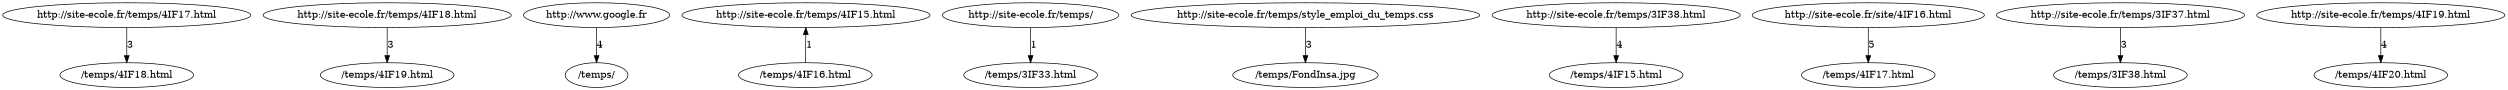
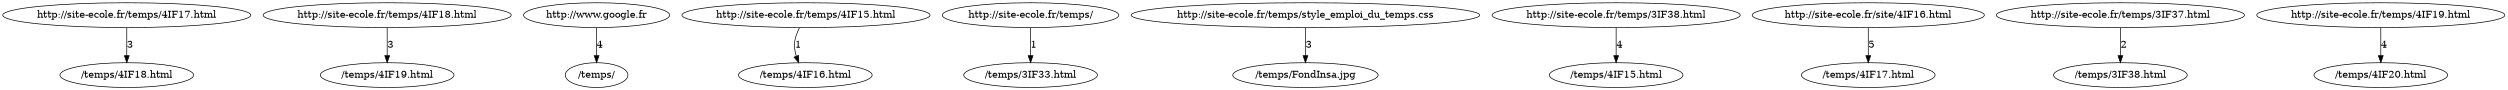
edge "http://site-ecole.fr/temps/3IF37.html" -> "/temps/3IF38.html": label "3" -> "2"
edge "/temps/4IF16.html" -> "http://site-ecole.fr/temps/4IF15.html": reversed
